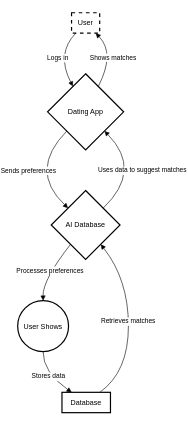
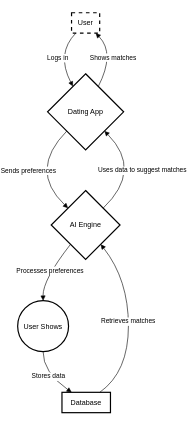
node "AI Database": label "AI Database" -> "AI Engine"
